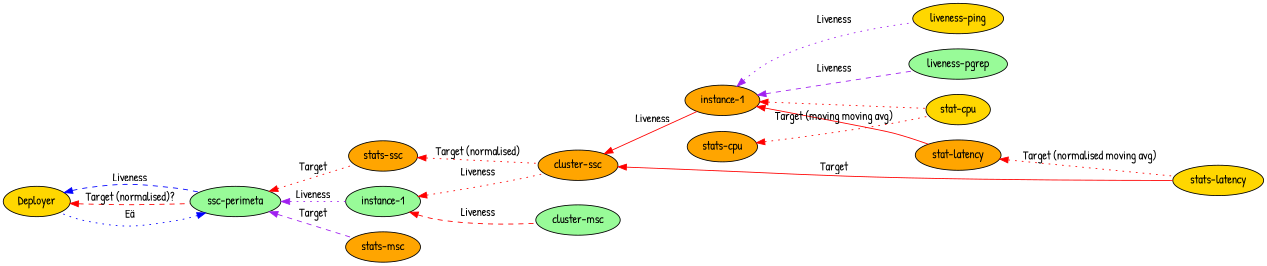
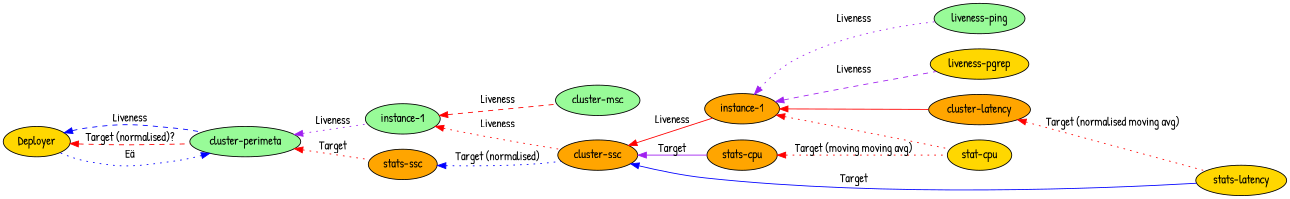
node "liveness-ping": fillcolor gold -> palegreen
node "liveness-pgrep": fillcolor palegreen -> gold
edge "stats-cpu" -> "cluster-ssc": added, label "Target"
node "stat-latency": label "stat-latency" -> "cluster-latency"
edge "cluster-ssc" -> "stats-ssc": color red -> blue
edge "stats-latency" -> "cluster-ssc": color red -> blue
node "ssc-perimeta": label "ssc-perimeta" -> "cluster-perimeta"
node "stats-msc": removed
